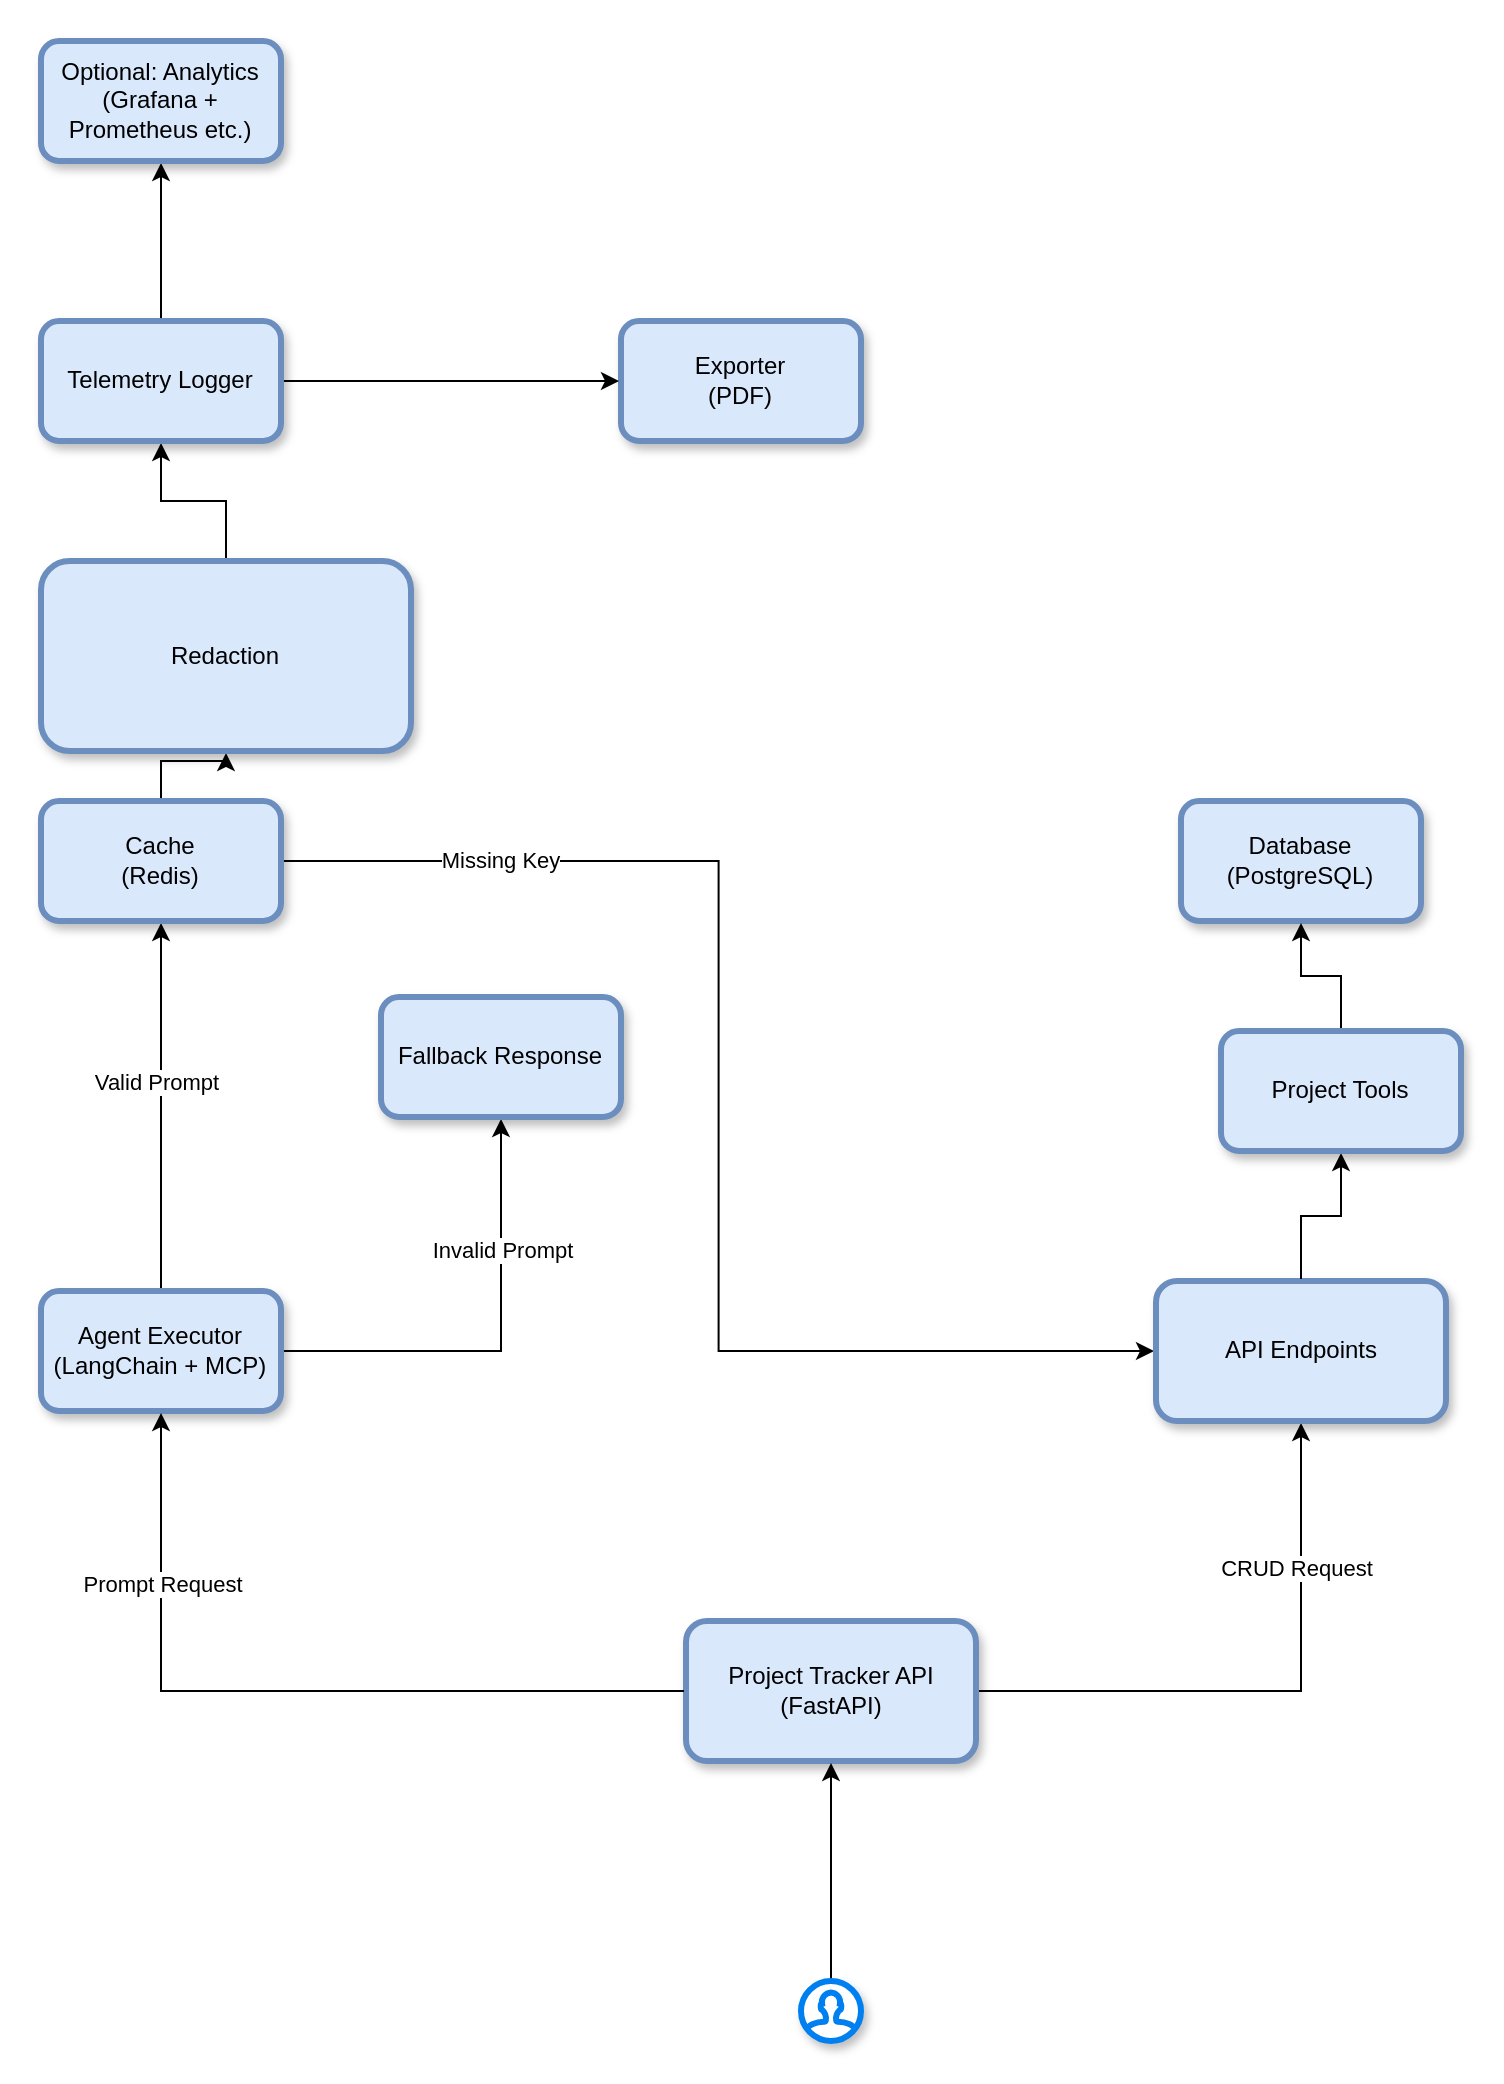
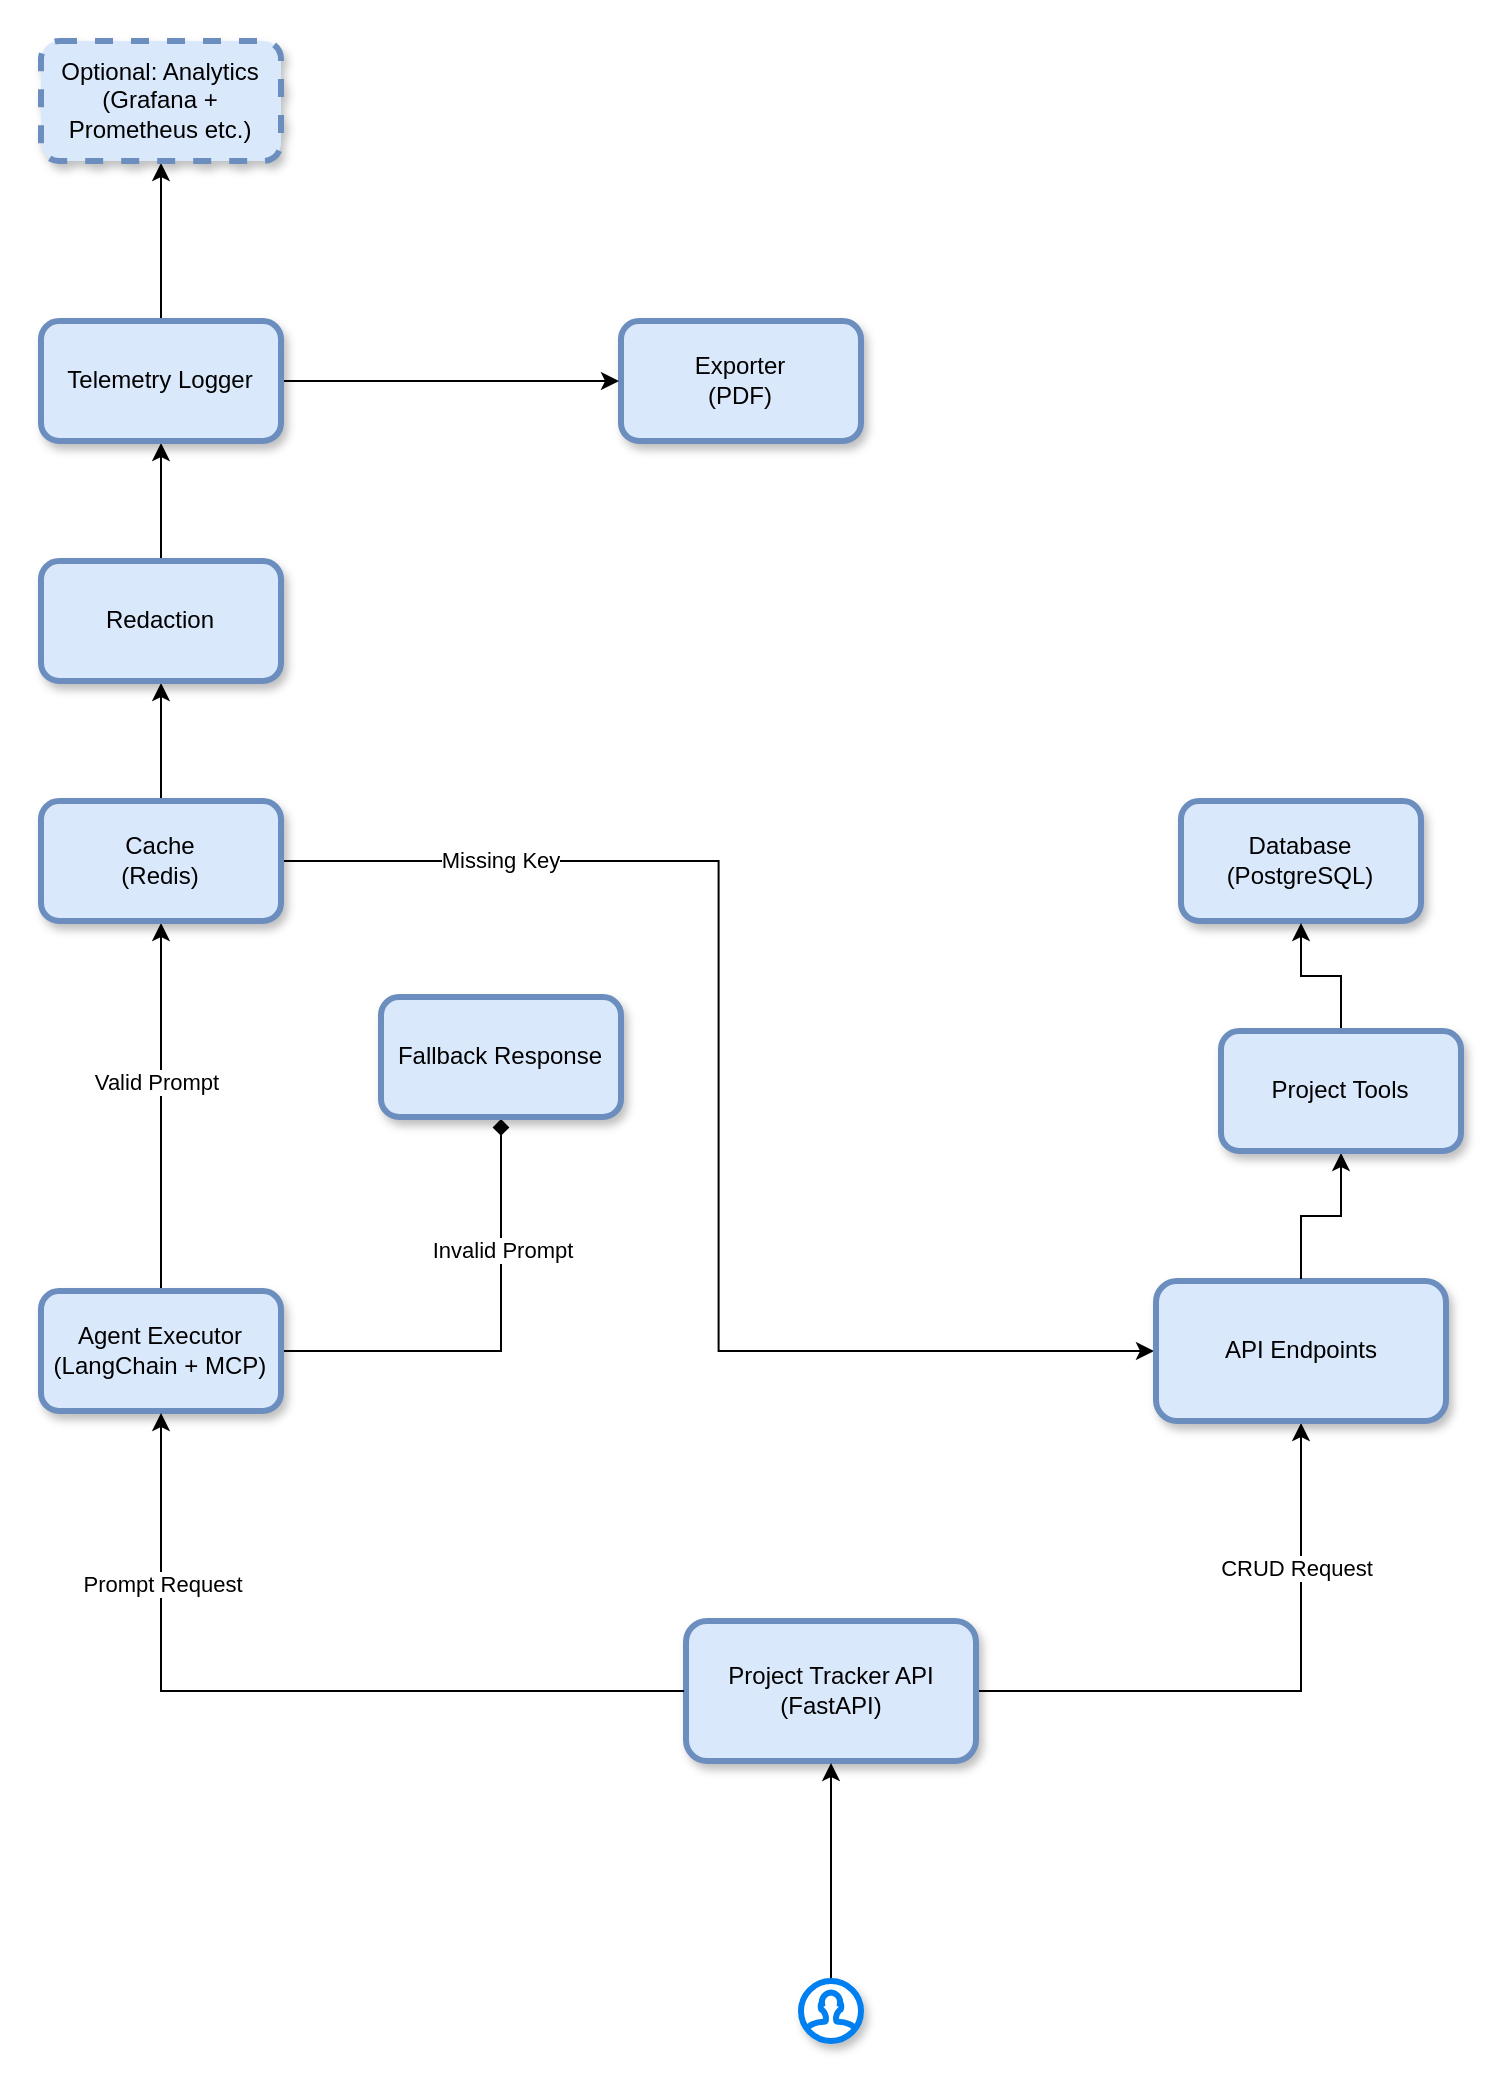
node "Optional: Analytics (Grafana + Prometheus etc.)": style solid -> dashed
node "Redaction": size 370x190 -> 240x120
edge "Agent Executor (LangChain + MCP)" -> "Fallback Response": arrowhead classic -> diamond
